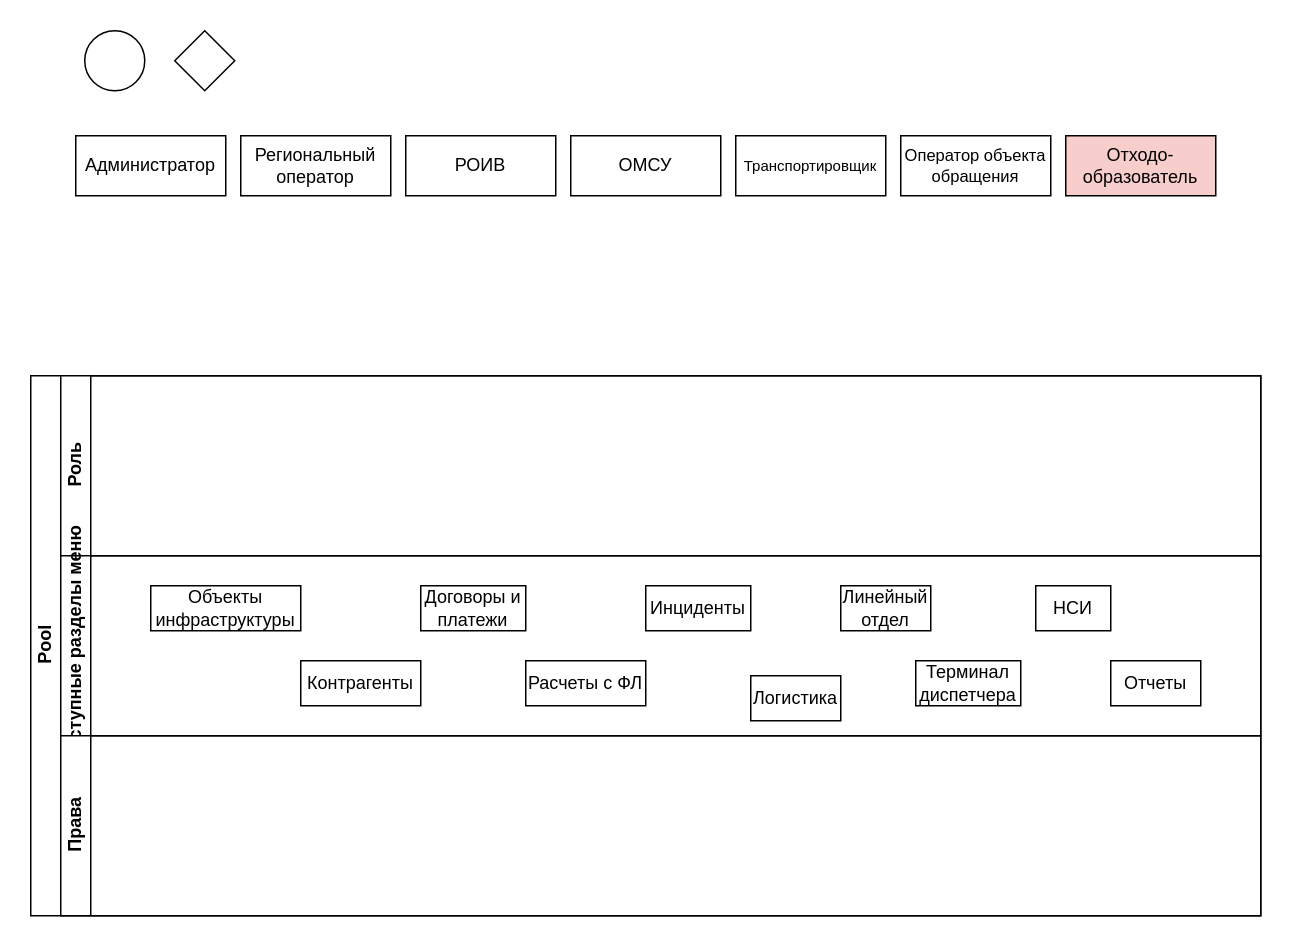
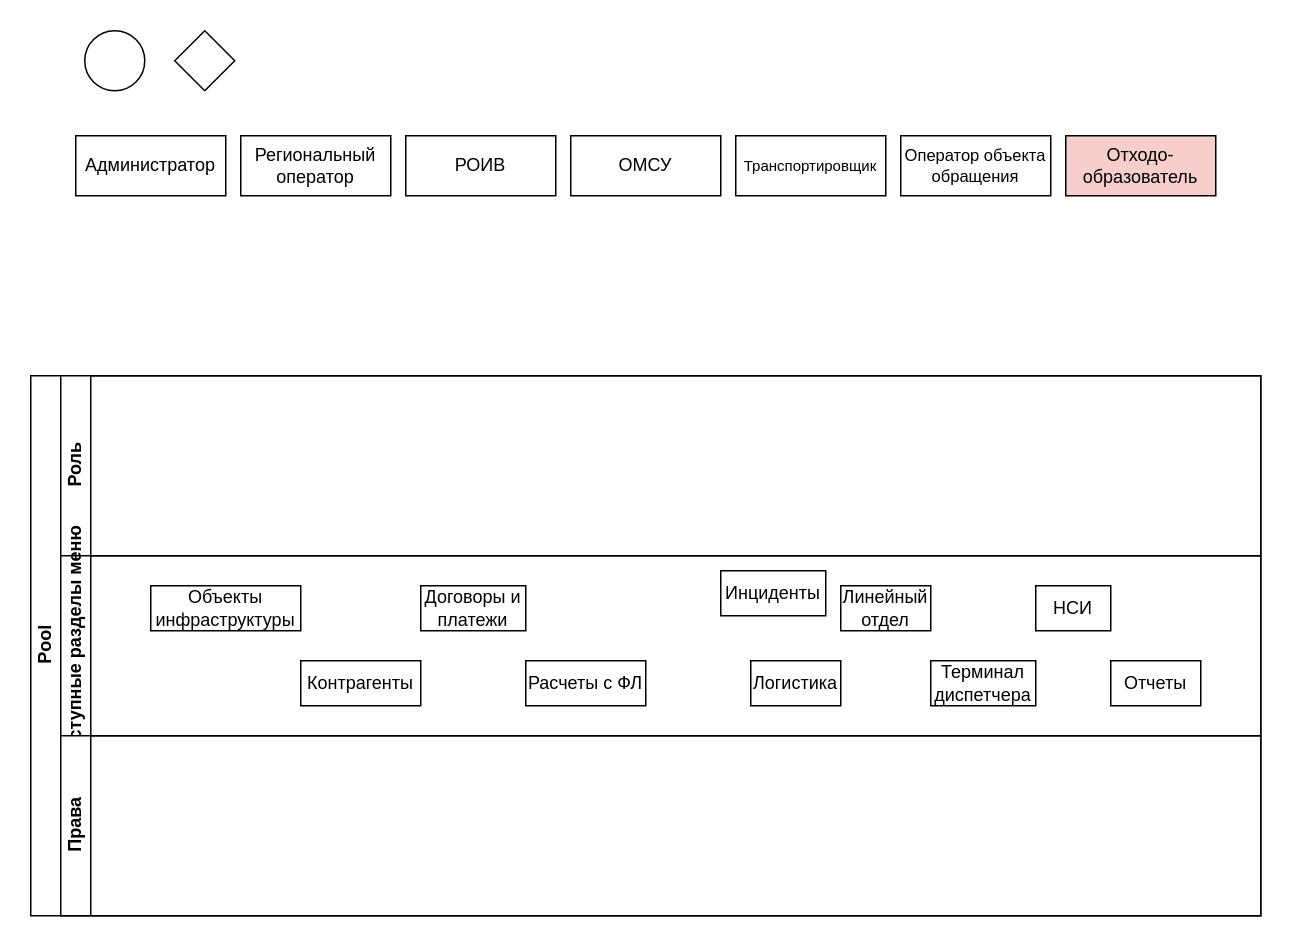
node "Инциденты": moved (698, 608) -> (773, 593)
node "Терминал диспетчера": moved (968, 683) -> (983, 683)
node "Логистика": moved (796, 698) -> (796, 683)
